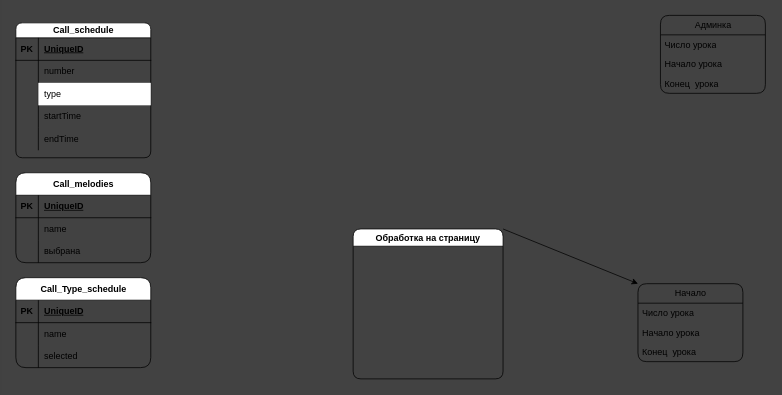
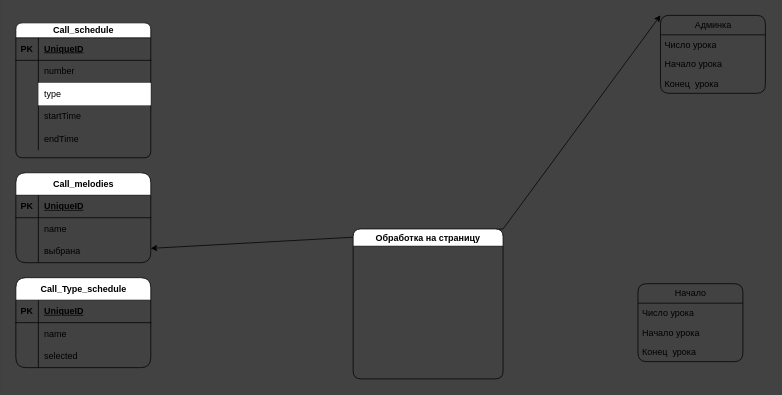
edge "Обработка на страницу" -> "Админка": added
edge "Обработка на страницу" -> "Начало": now "Обработка на страницу" -> "выбрана"
